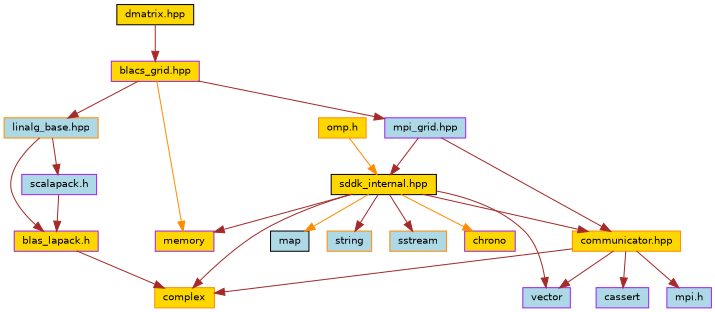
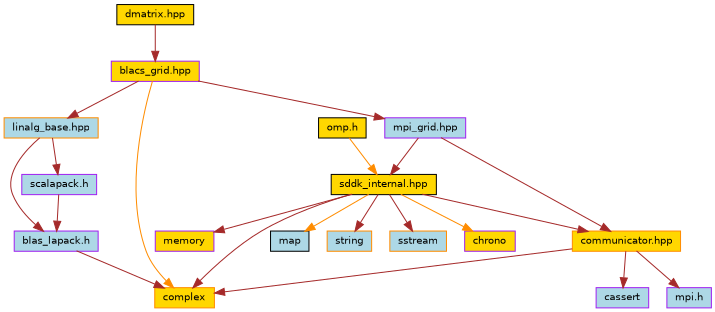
node "omp.h": color darkorange -> black
edge "blacs_grid.hpp" -> "memory": now "blacs_grid.hpp" -> "complex"
node "blas_lapack.h": fillcolor gold -> lightblue
node "vector": removed
